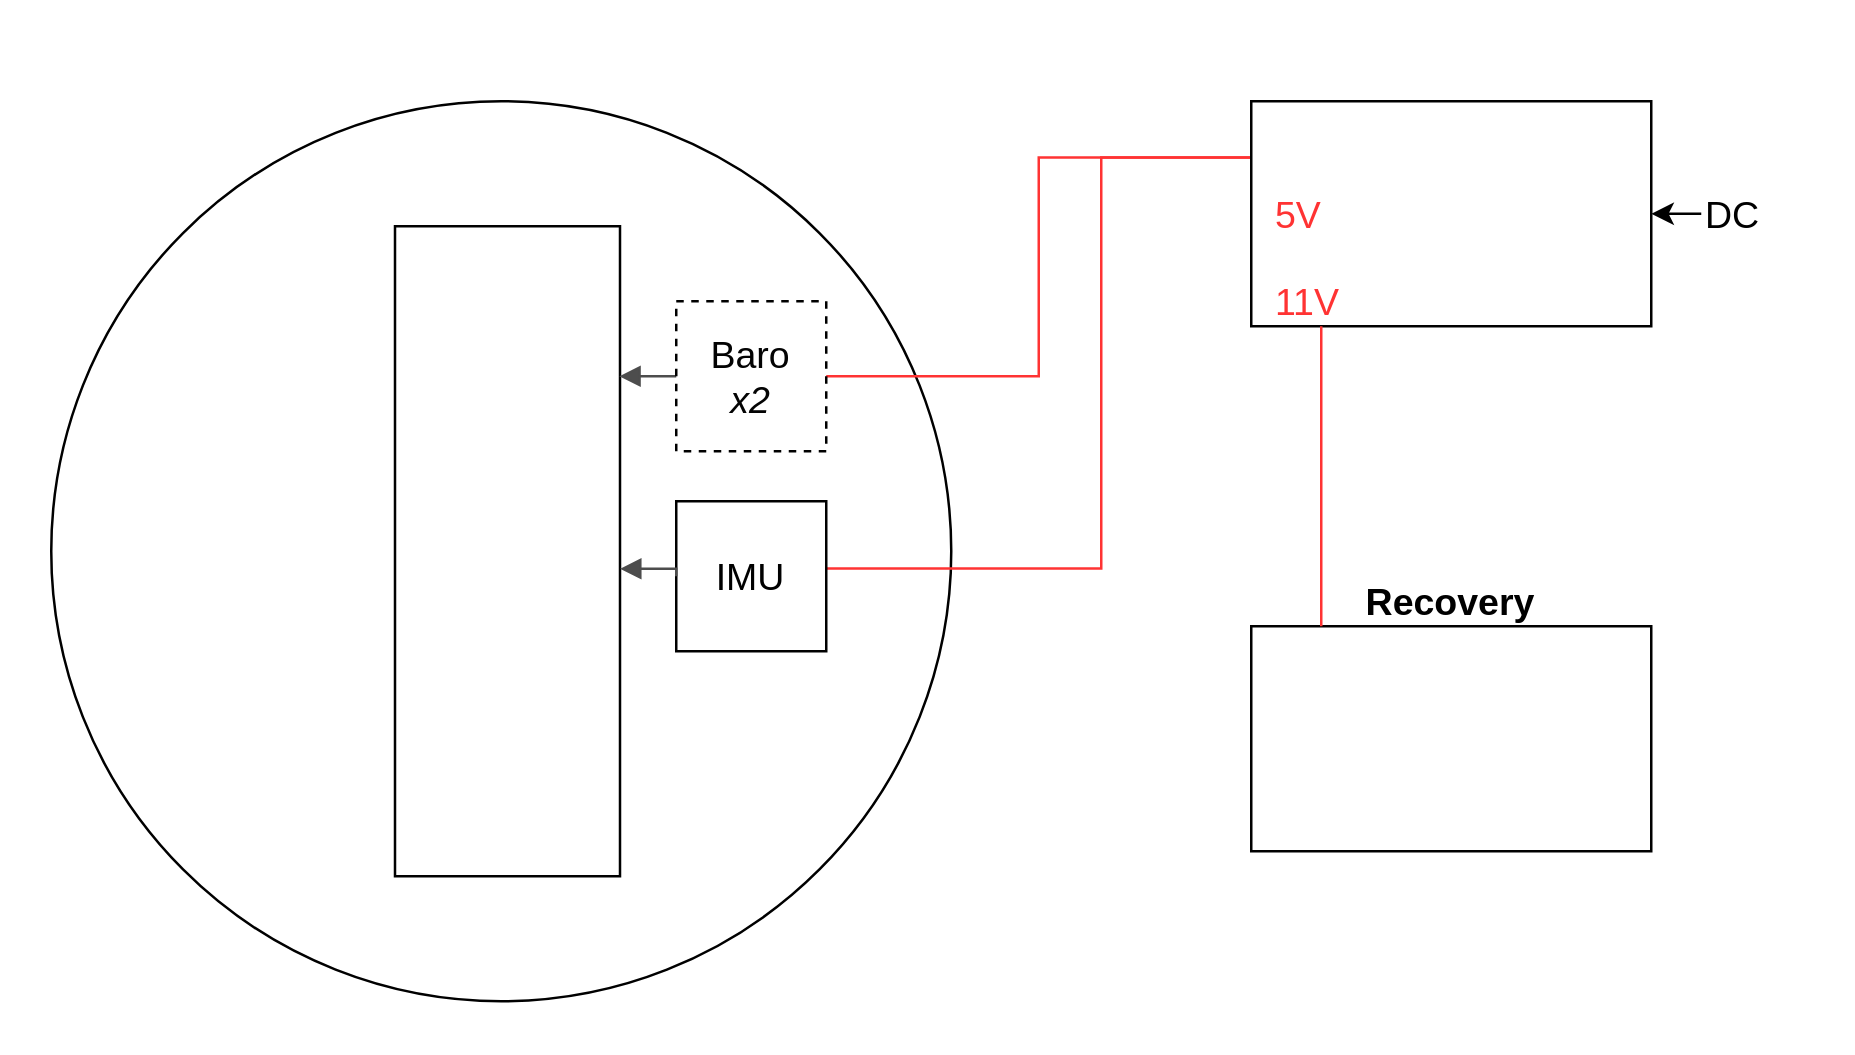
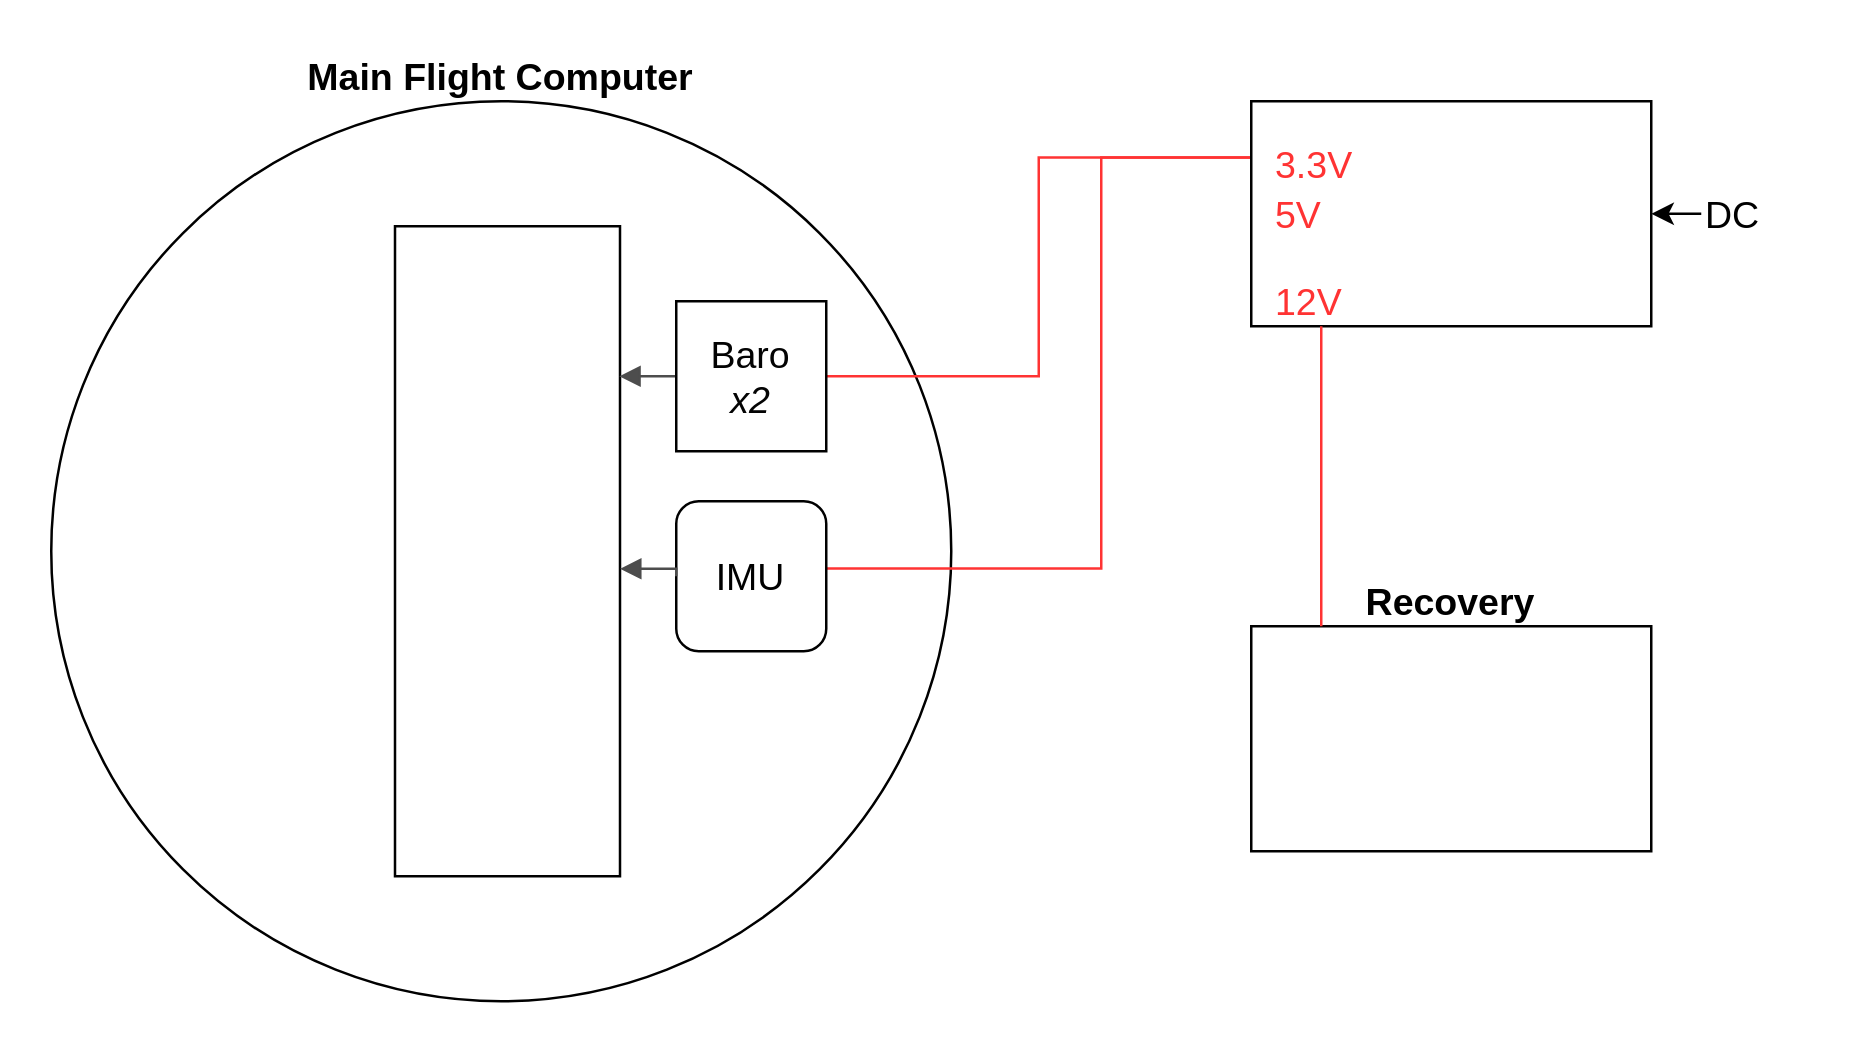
node "Main Flight Computer": added
node "3.3V": added
node "11V": label "11V" -> "12V"
node "Baro x2": style dashed -> solid
node "IMU": shape rectangle -> rounded rectangle
